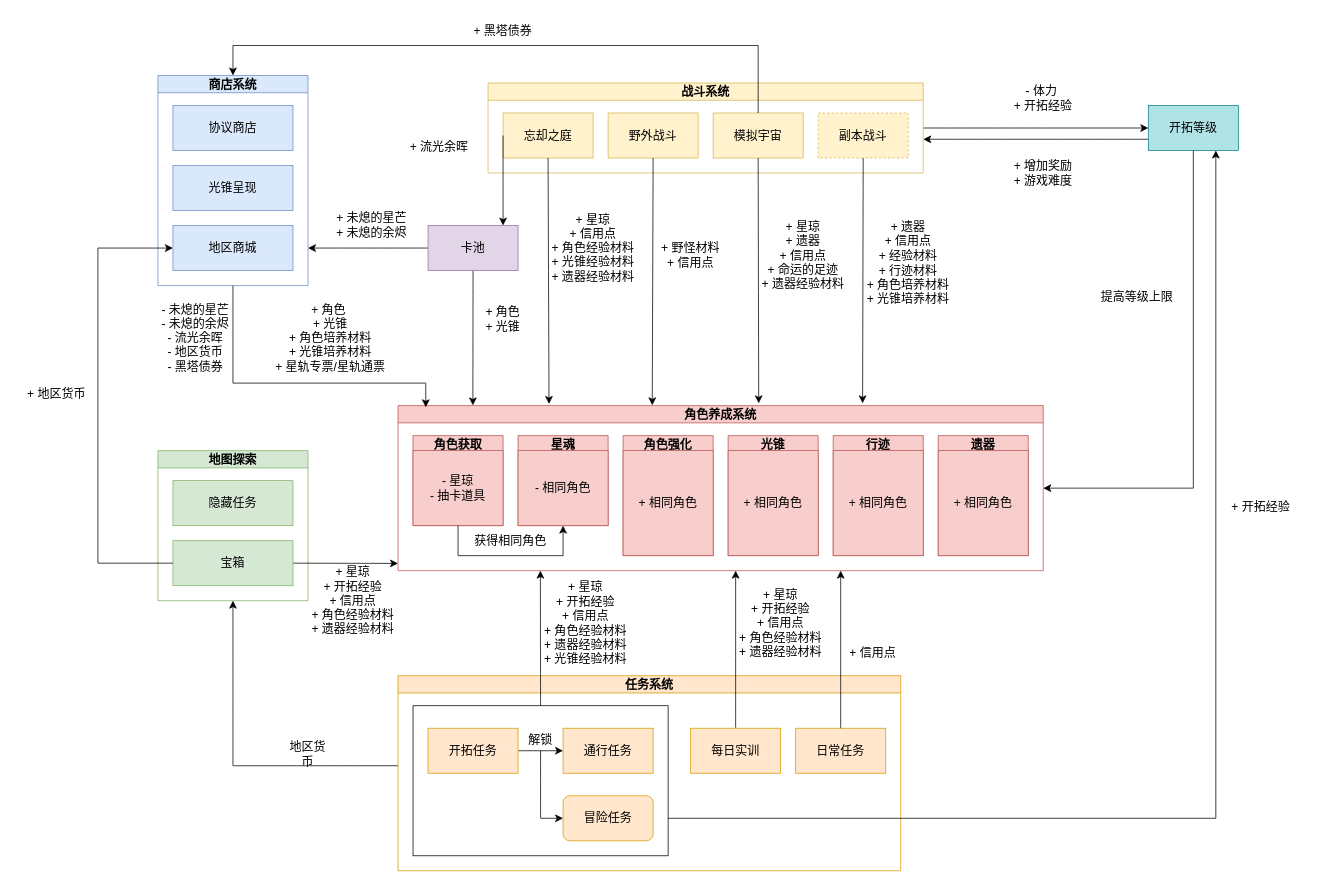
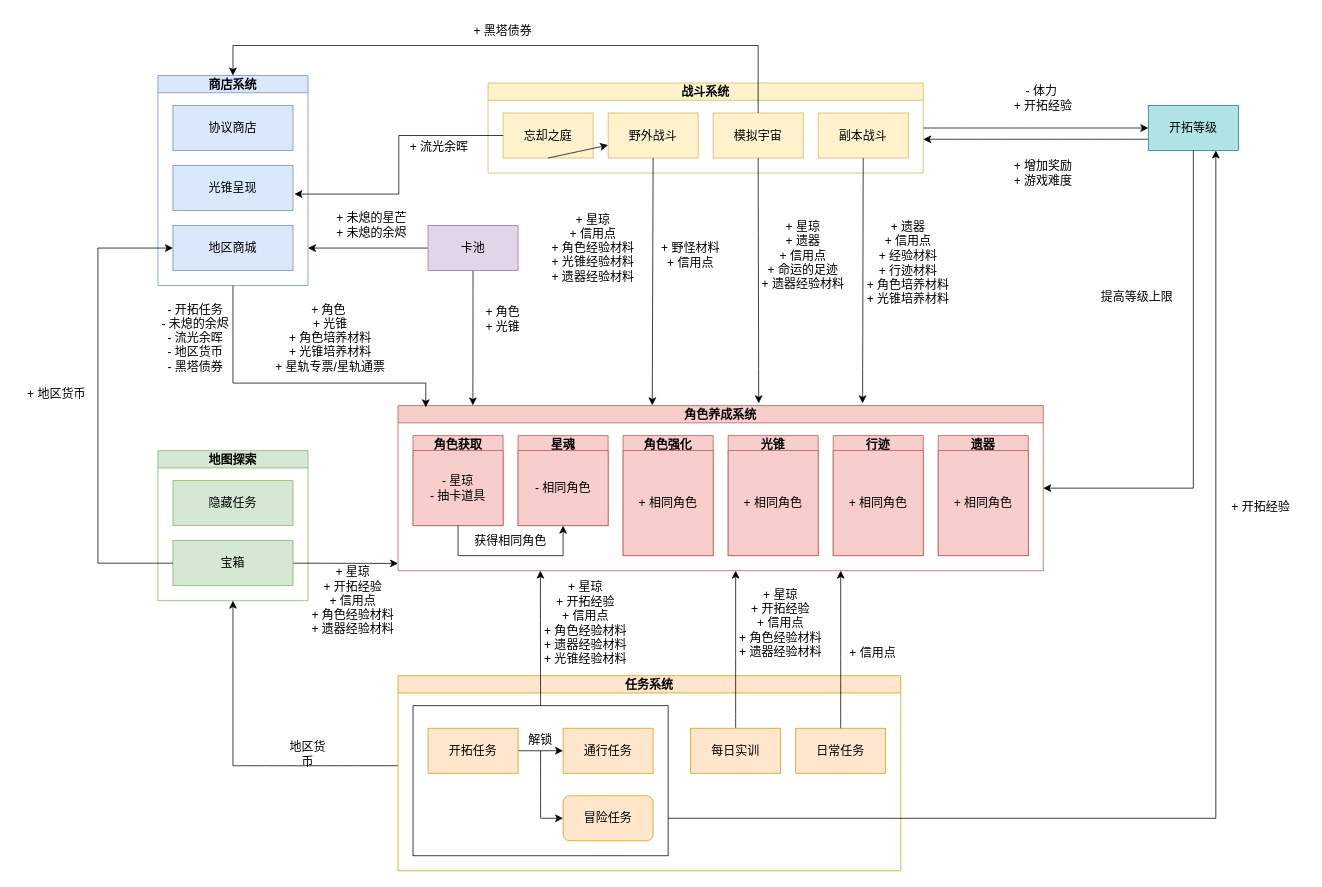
node "副本战斗": style dashed -> solid
edge "忘却之庭" -> "卡池": now "忘却之庭" -> "光锥呈现"
edge "忘却之庭" -> "角色养成系统": now "忘却之庭" -> "野外战斗"
node "- 未熄的星芒- 未熄的余烬 - 流光余晖 - 地区货币 - 黑塔债券": label "- 未熄的星芒- 未熄的余烬 - 流光余晖 - 地区货币 - 黑塔债券" -> "- 开拓任务- 未熄的余烬 - 流光余晖 - 地区货币 - 黑塔债券"
